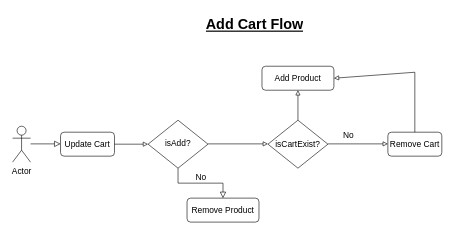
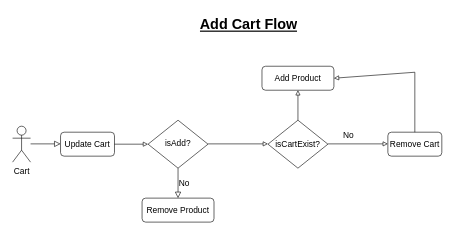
node "Add Cart Flow": moved (255, 24) -> (249, 24)
node "Actor": label "Actor" -> "Cart"
node "Remove Product": moved (223, 210) -> (178, 210)
